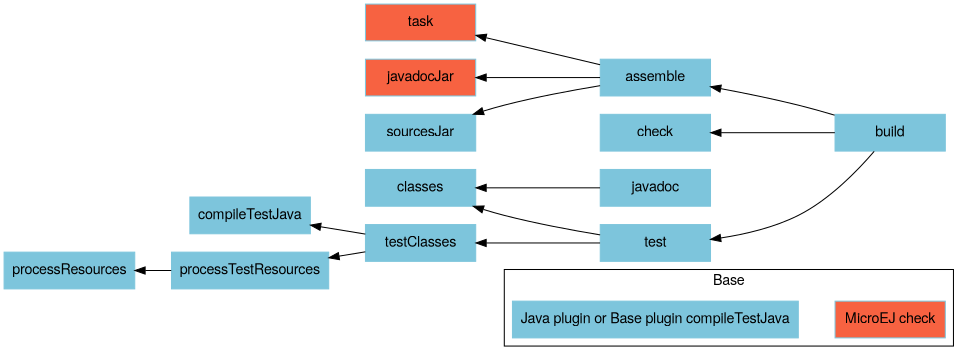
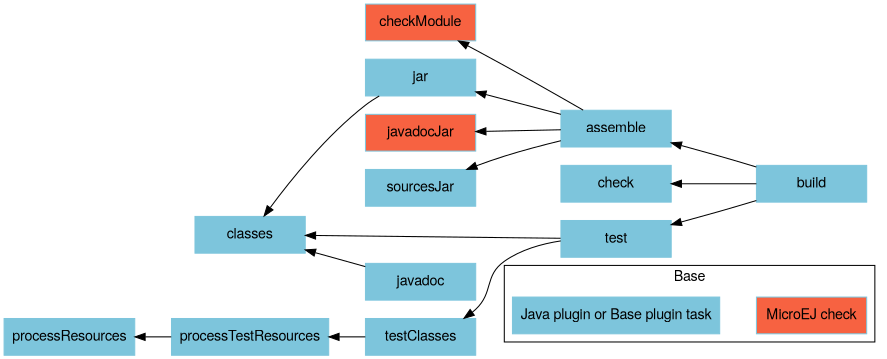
node "task": label "task" -> "checkModule"
node "jar": added
node "compileTestJava": removed
node "Java plugin or Base plugin compileTestJava": label "Java plugin or Base plugin compileTestJava" -> "Java plugin or Base plugin task"
